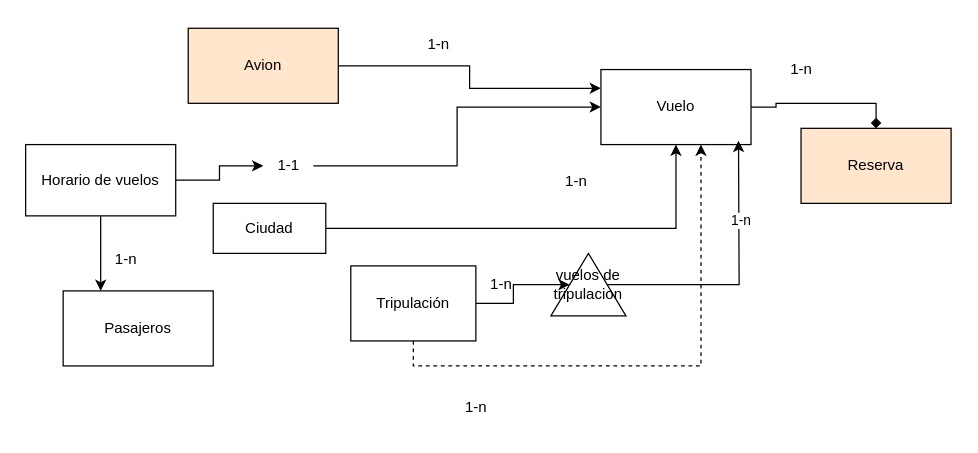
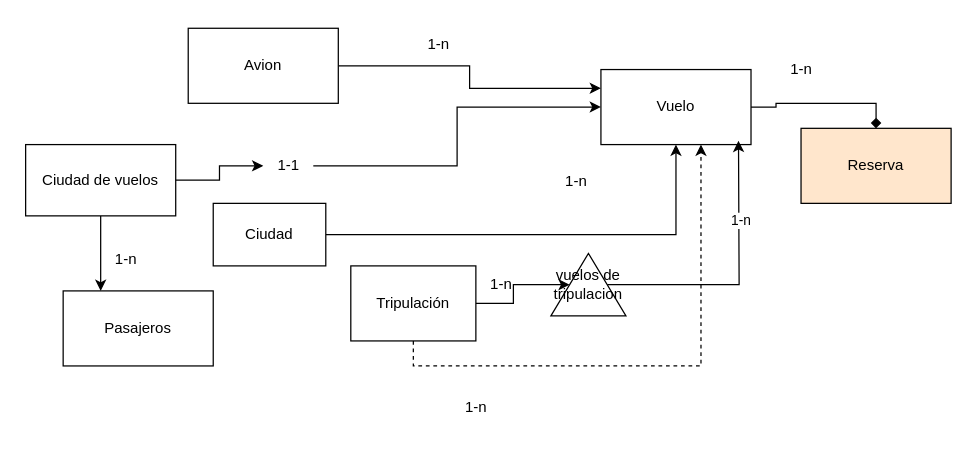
node "Avion": fillcolor #ffe6cc -> #ffffff
node "Horario de vuelos": label "Horario de vuelos" -> "Ciudad de vuelos"
node "Ciudad": size 113x50 -> 113x63
